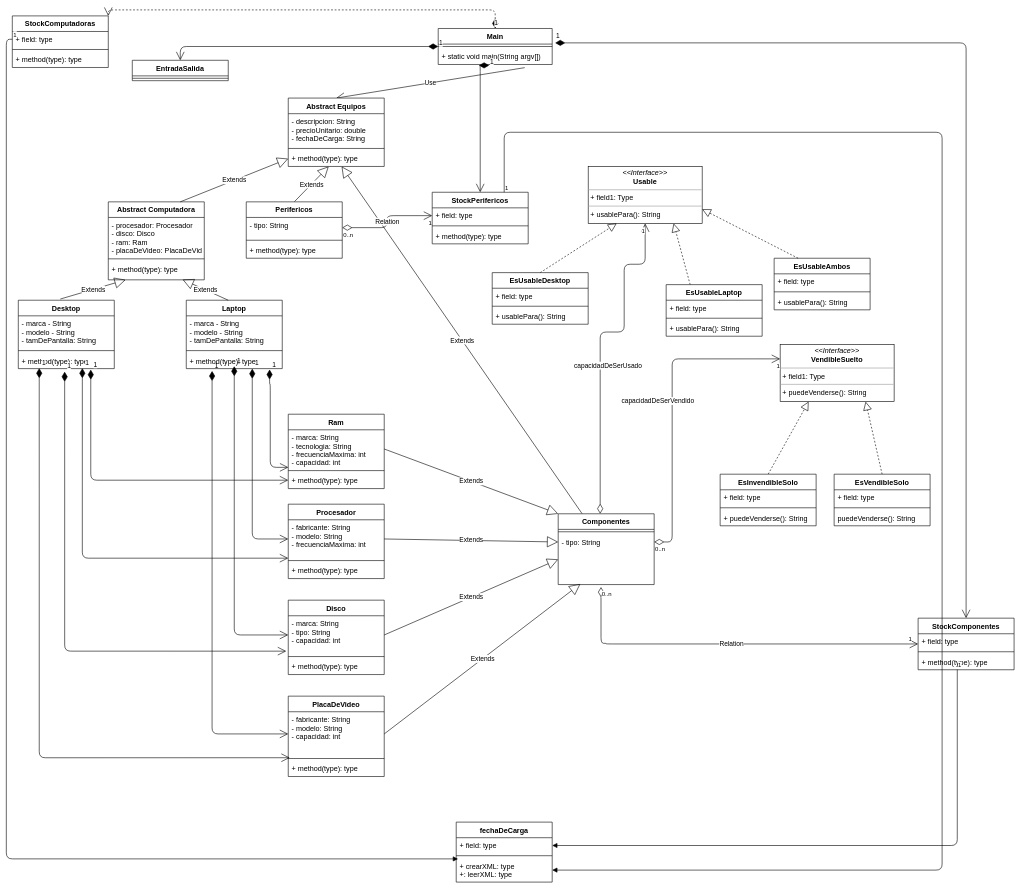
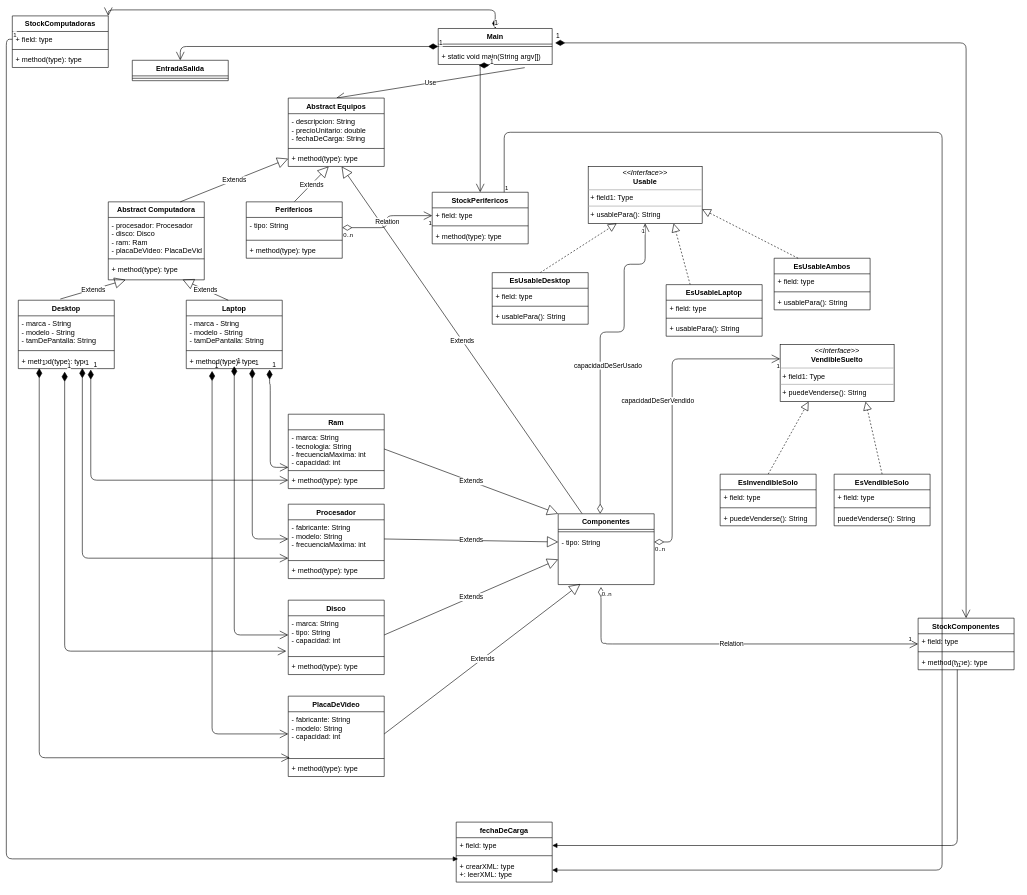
edge "StockComputadoras" -- "Main": style dashed -> solid
